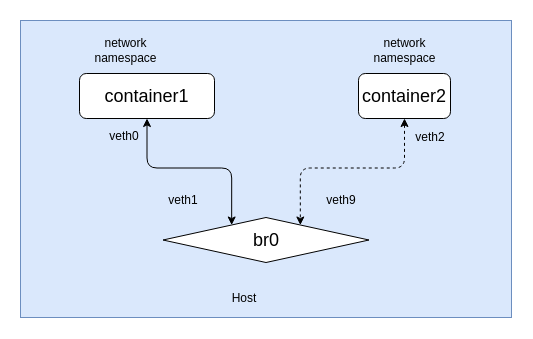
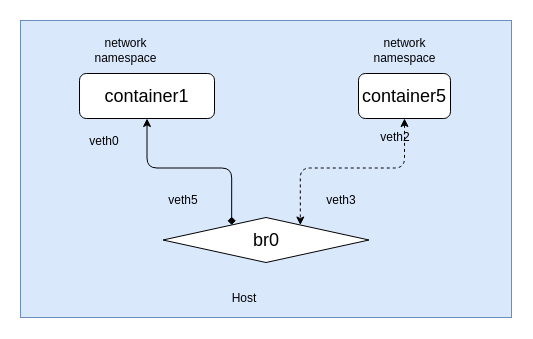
node "container2": label "container2" -> "container5"
node "veth0": moved (125, 137) -> (105, 142)
node "veth2": moved (431, 138) -> (396, 138)
node "veth1": label "veth1" -> "veth5"
node "veth9": label "veth9" -> "veth3"
edge "container1" -- "br0": arrowhead classic -> diamond
